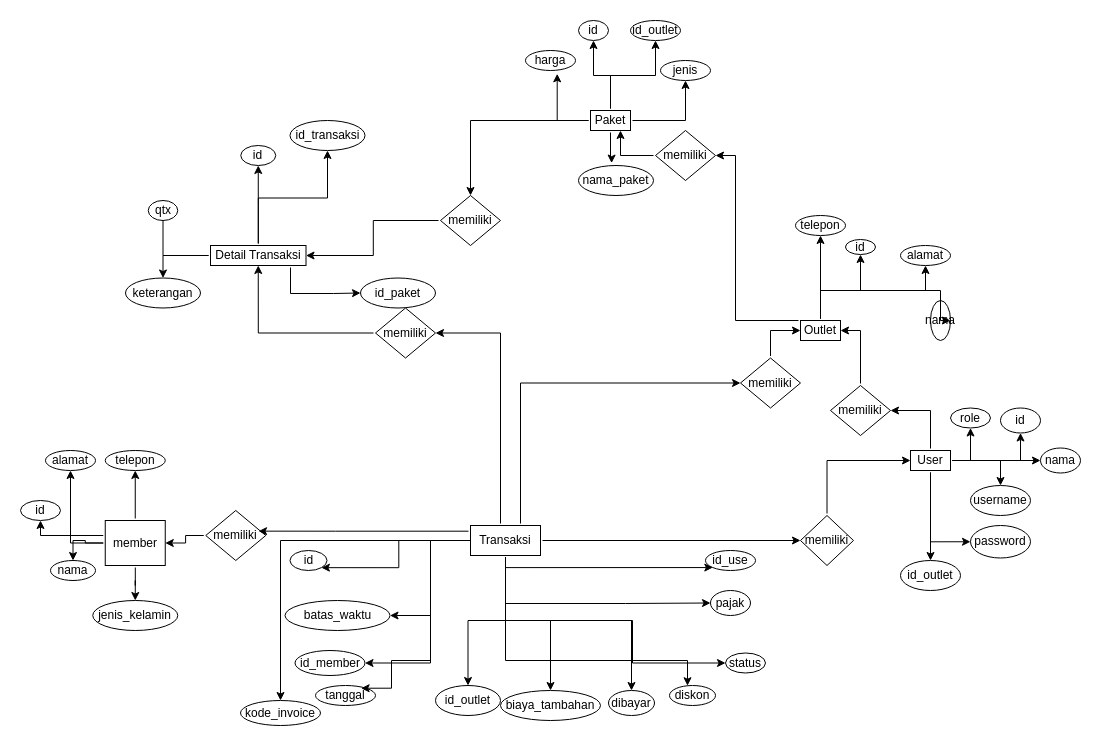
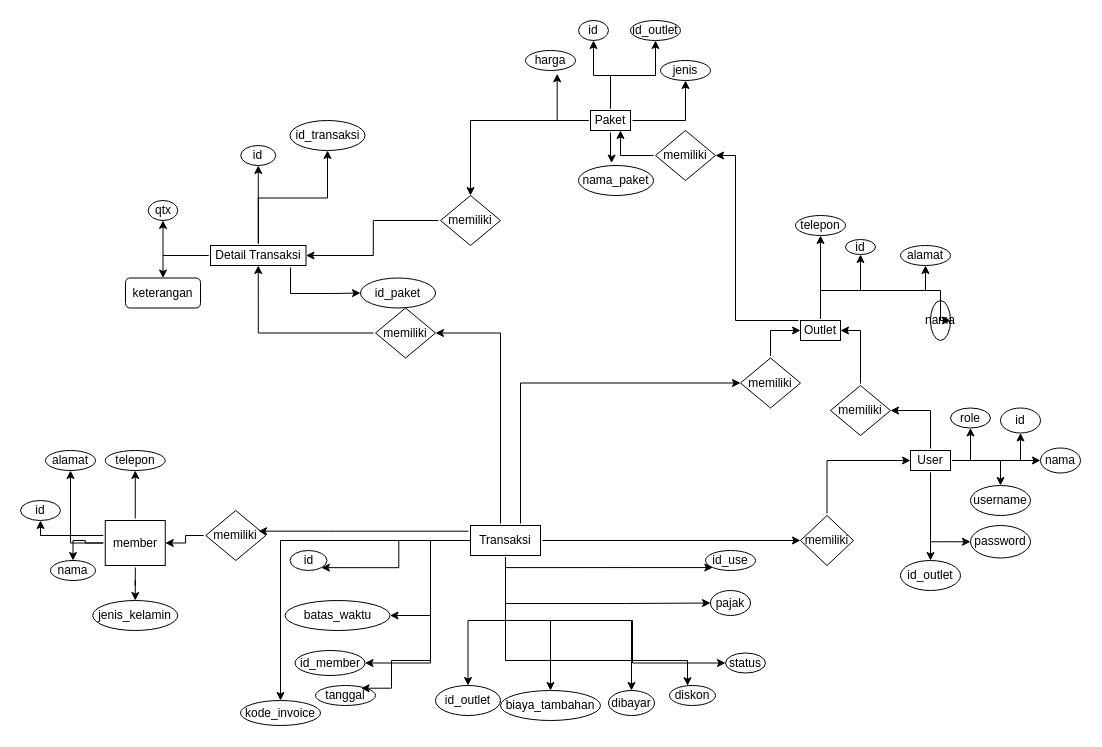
edge "qtx" -- "Detail Transaksi": arrowhead none -> classic
node "keterangan": shape ellipse -> rounded rectangle
